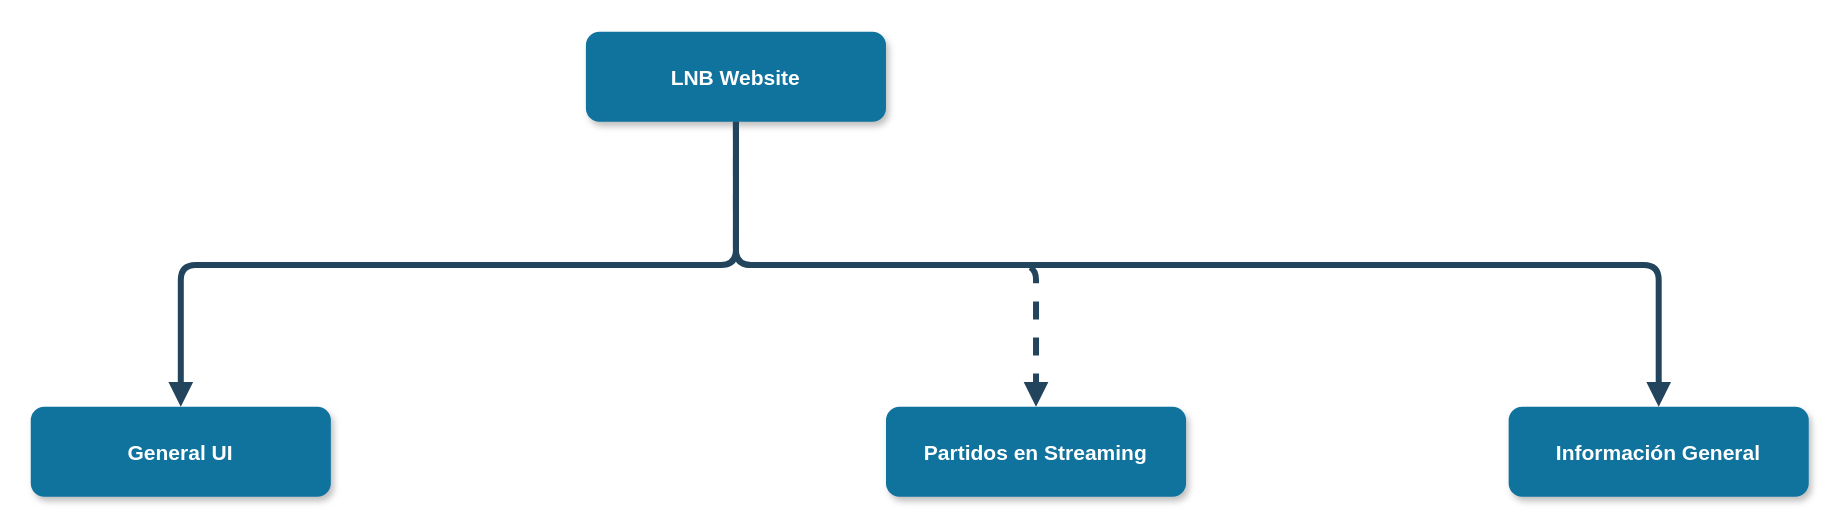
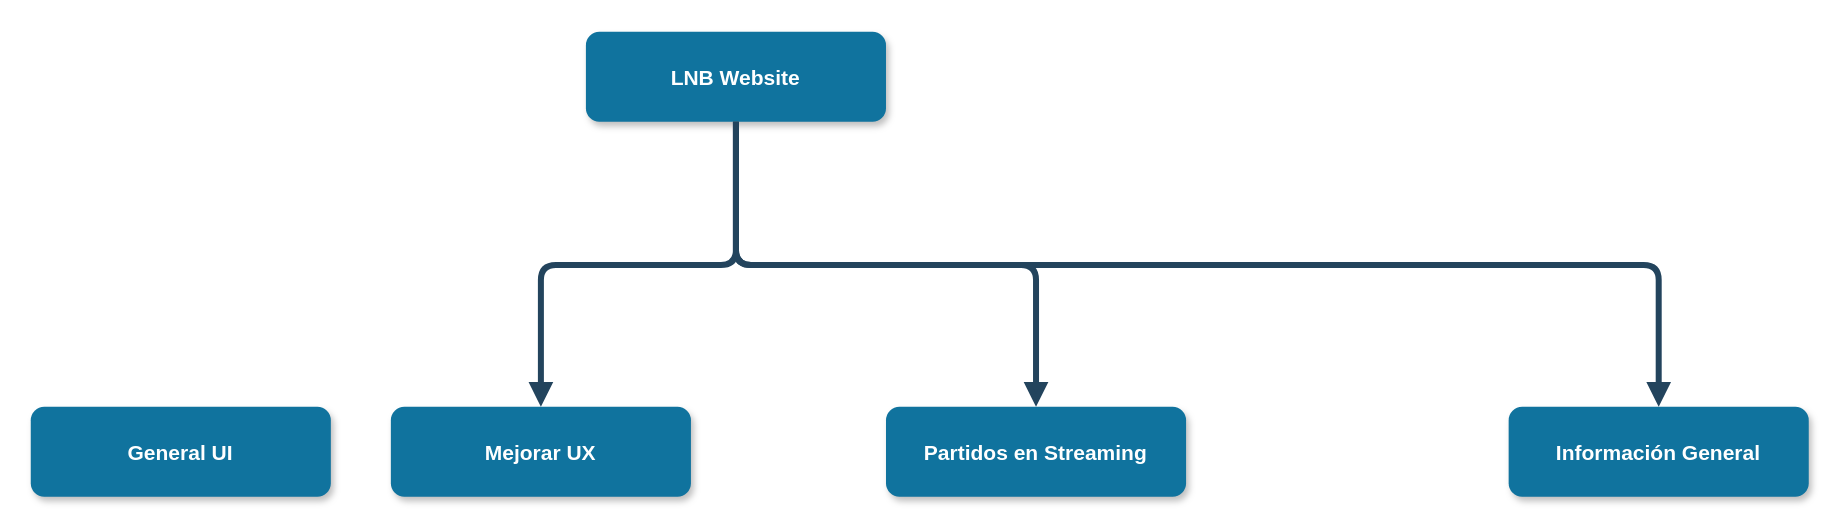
edge "LNB Website" -> "General UI": removed
edge "LNB Website" -> "Partidos en Streaming": style dashed -> solid
edge "LNB Website" -> "Mejorar UX": added
node "Mejorar UX": added
